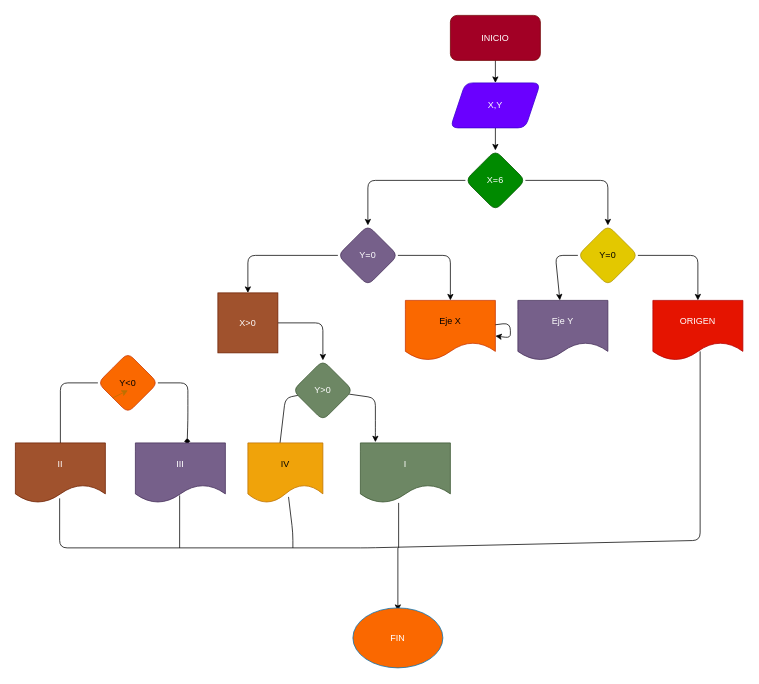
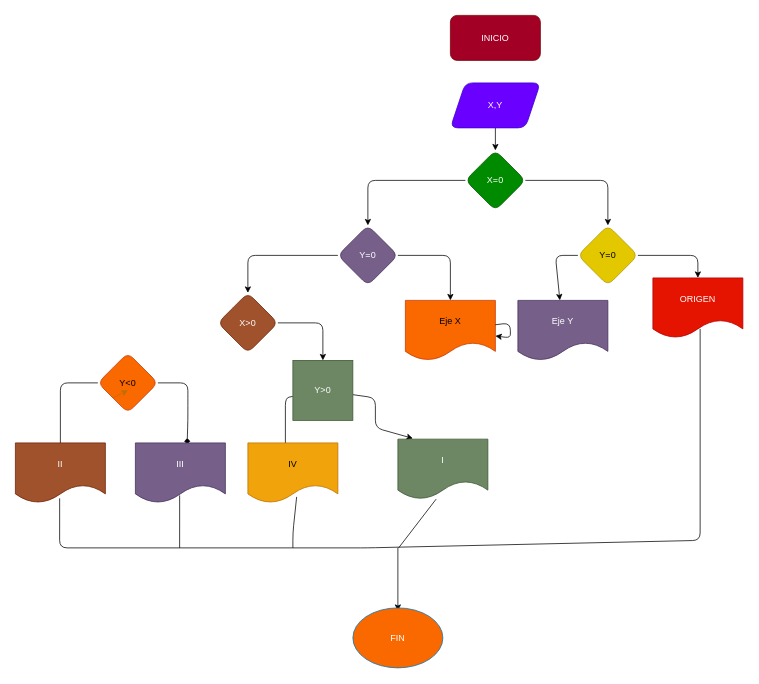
edge "INICIO" -> "X,Y": removed
node "X=6": label "X=6" -> "X=0"
node "X>0": shape rectangle -> diamond
node "ORIGEN": moved (698, 330) -> (698, 308)
node "Y>0": shape diamond -> rectangle
node "IV": size 75x60 -> 90x60
node "I": moved (405, 473) -> (443, 469)
